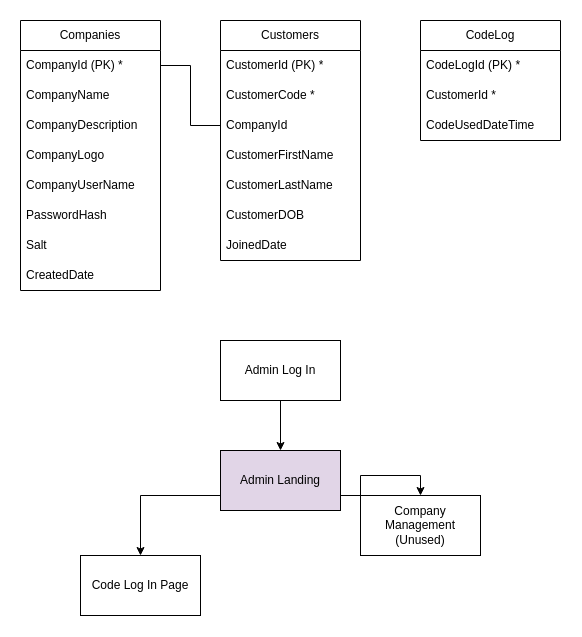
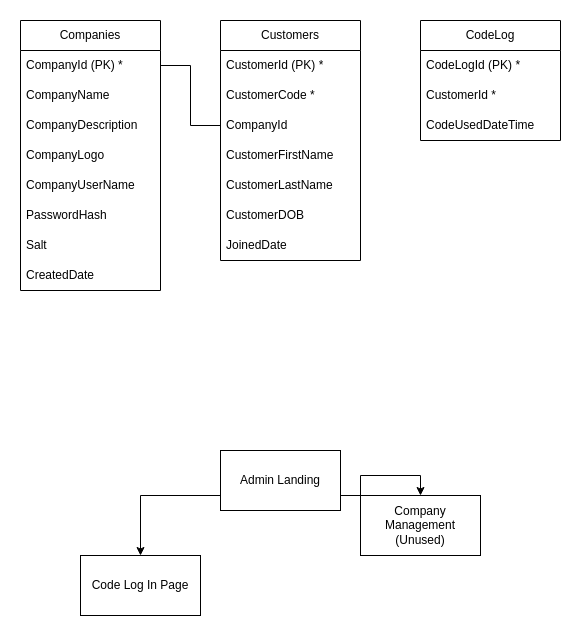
node "Admin Log In": removed
edge "Admin Log In" -> "Admin Landing": removed
node "Admin Landing": fillcolor #e1d5e7 -> #ffffff
